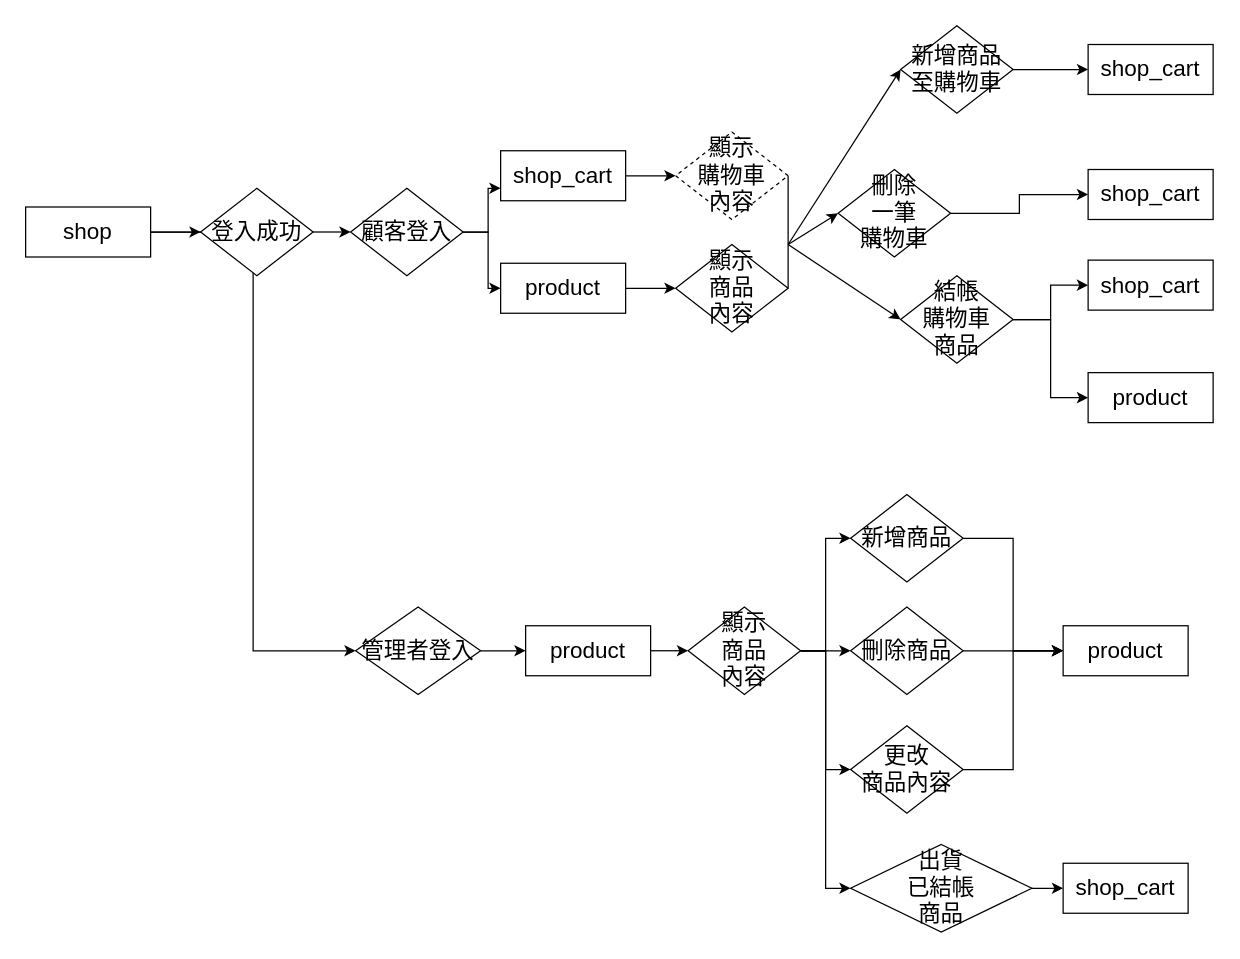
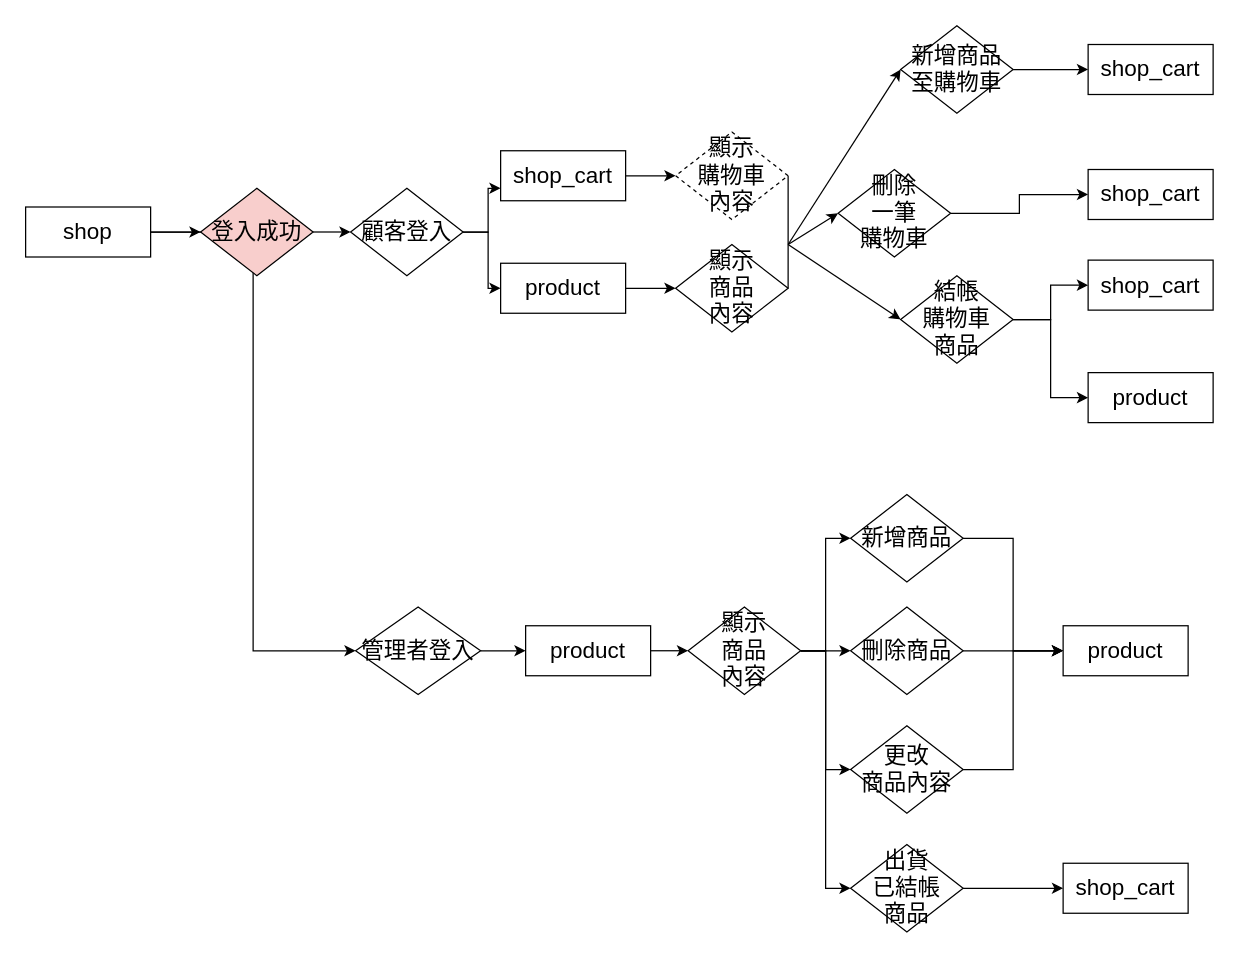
node "登入成功": fillcolor #ffffff -> #f8cecc
node "出貨 已結帳 商品": size 181x88 -> 113x88
